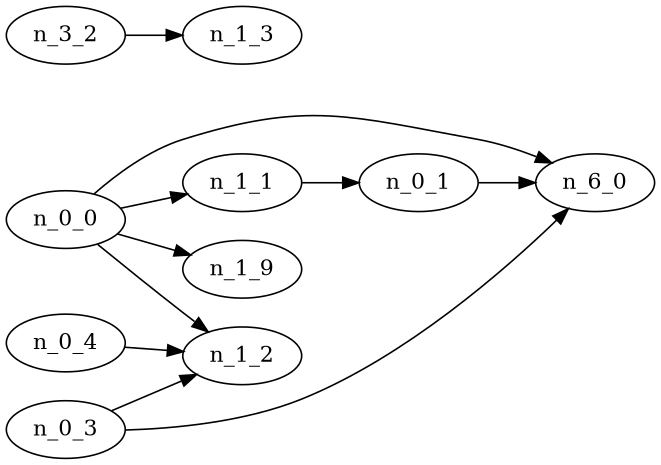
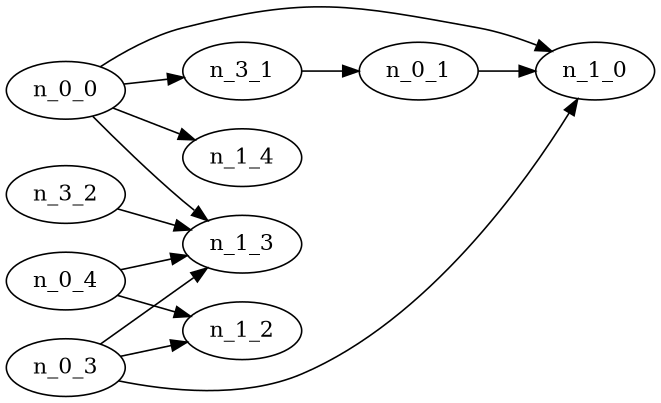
node "n_1_1": label "n_1_1" -> "n_3_1"
node "n_6_0": label "n_6_0" -> "n_1_0"
edge "n_0_4" -> "n_1_3": added
node "n_1_9": label "n_1_9" -> "n_1_4"
edge "n_0_0" -> "n_1_2": now "n_0_0" -> "n_1_3"
edge "n_0_3" -> "n_1_3": added
